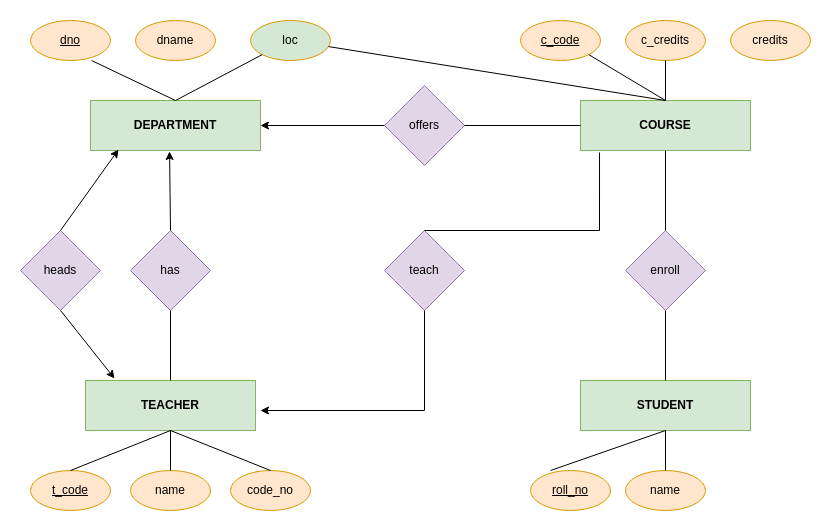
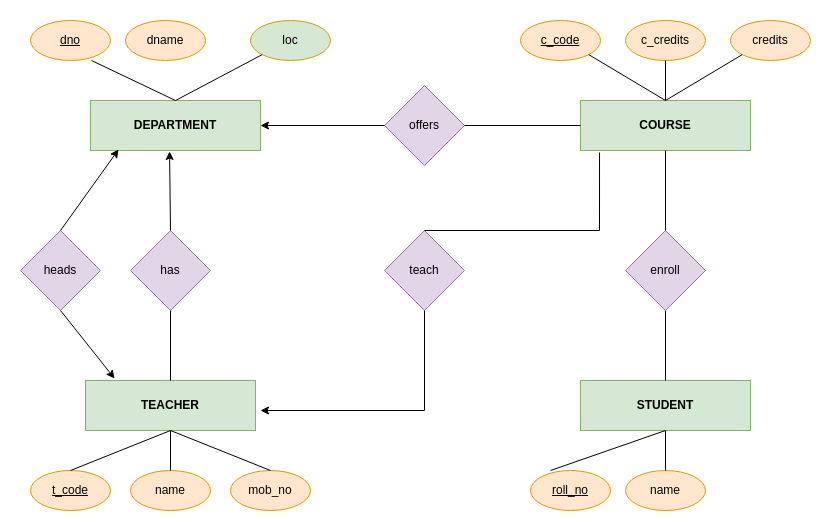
node "dname": moved (176, 41) -> (166, 41)
edge "loc" -- "COURSE": now "credits" -- "COURSE"
node "code_no": label "code_no" -> "mob_no"
